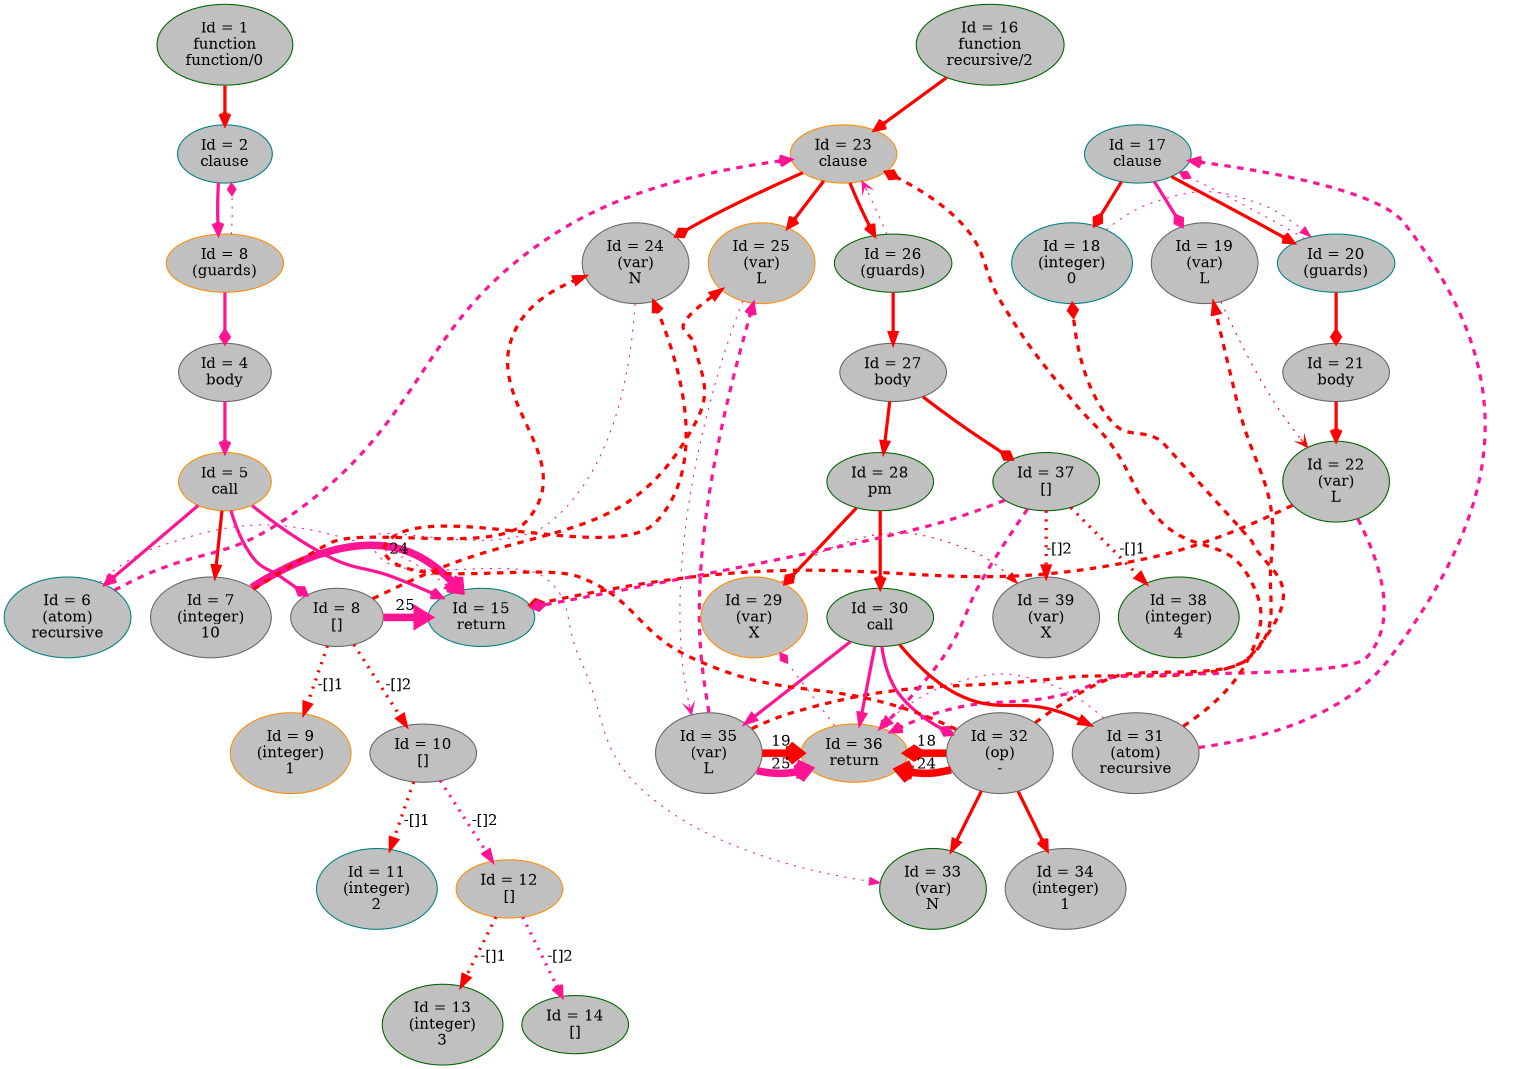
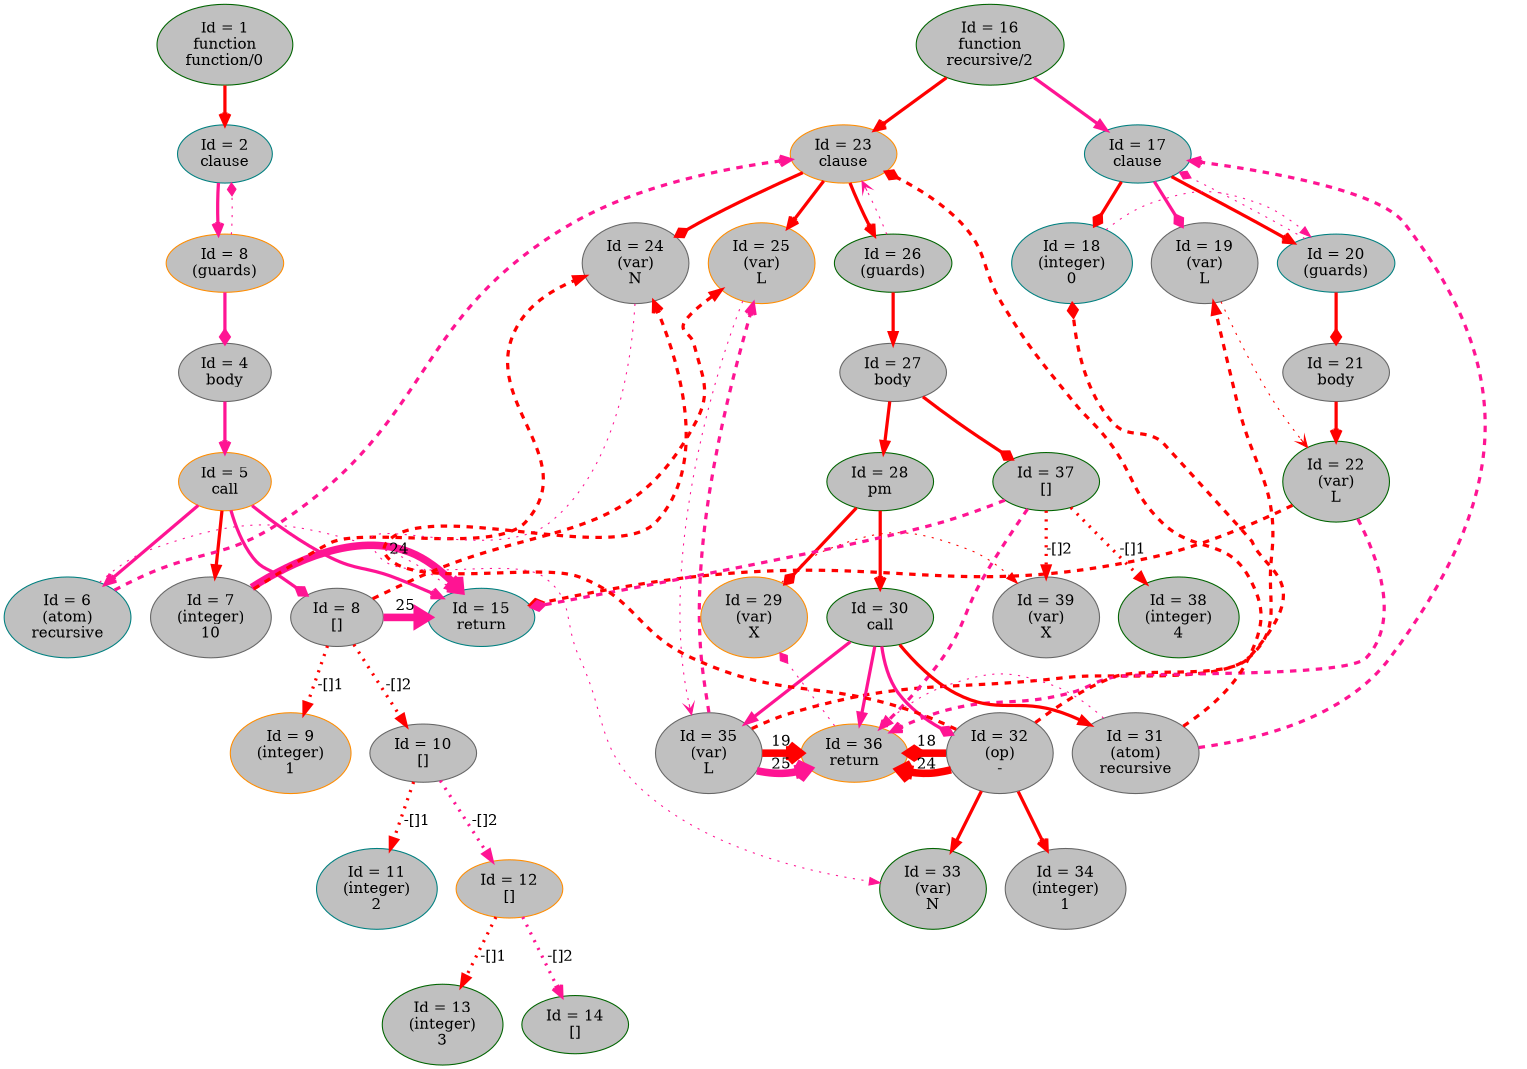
edge "Id = 16 function recursive/2" -> "Id = 17 clause": added
